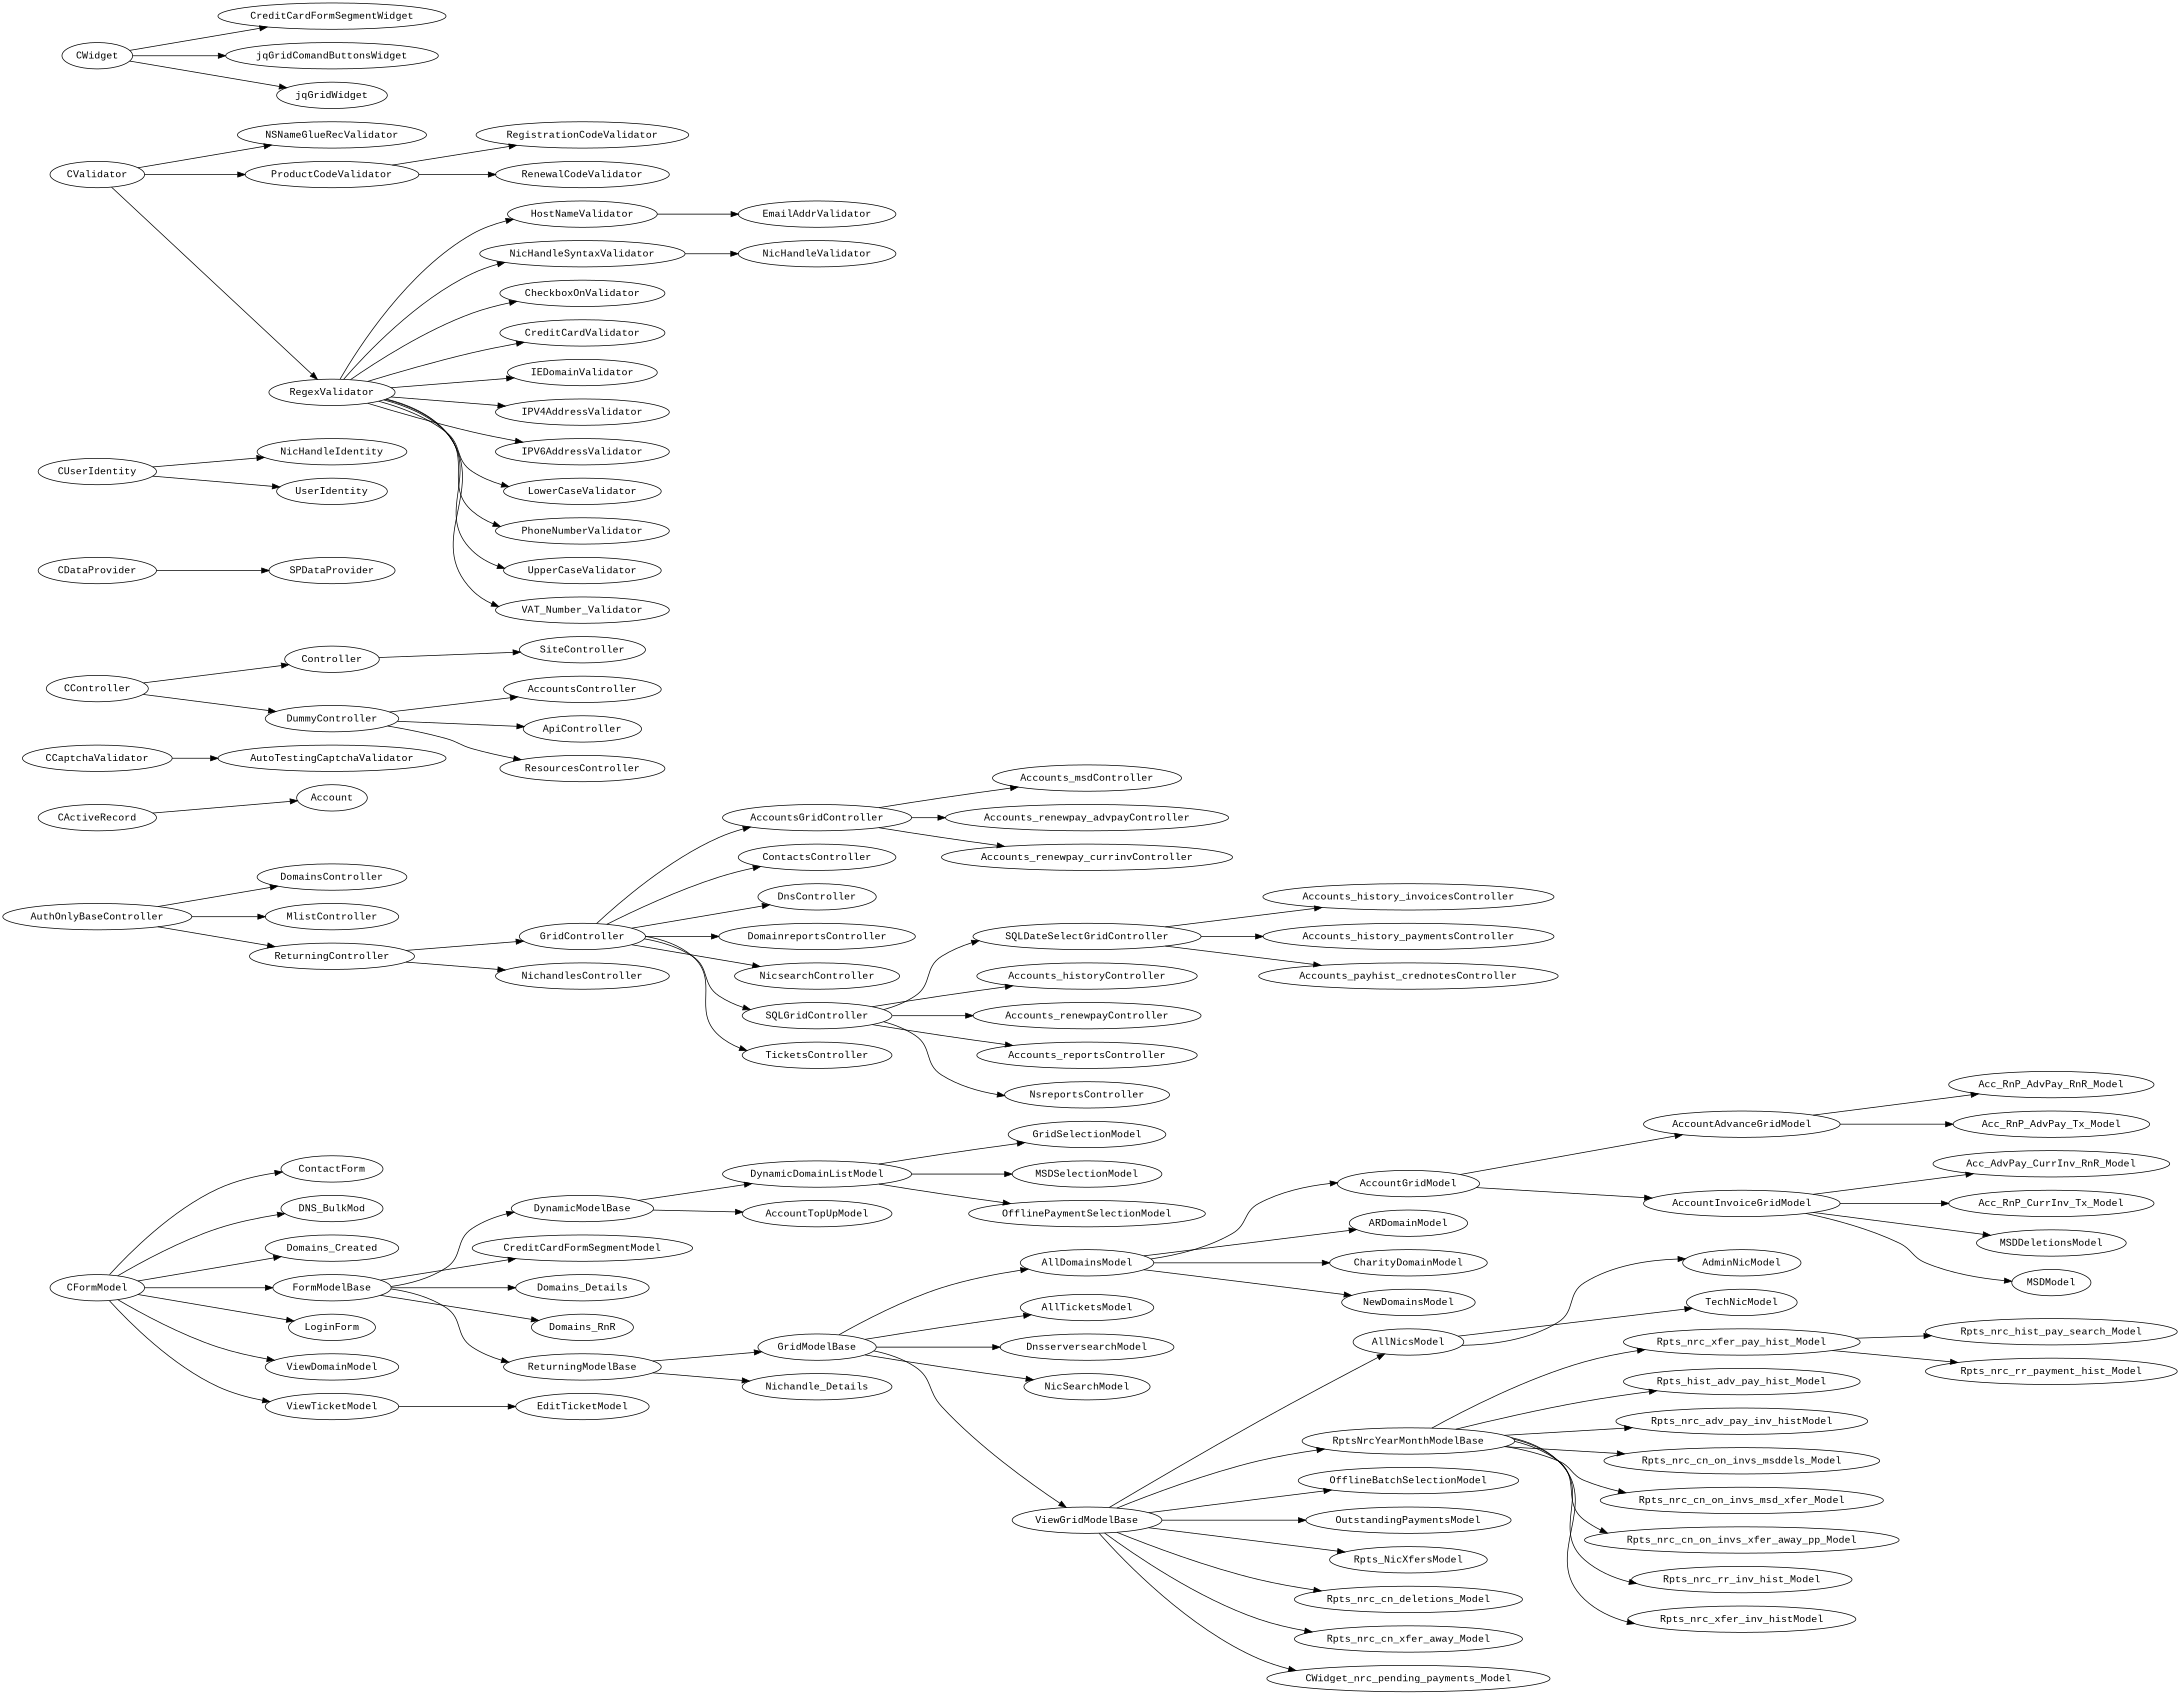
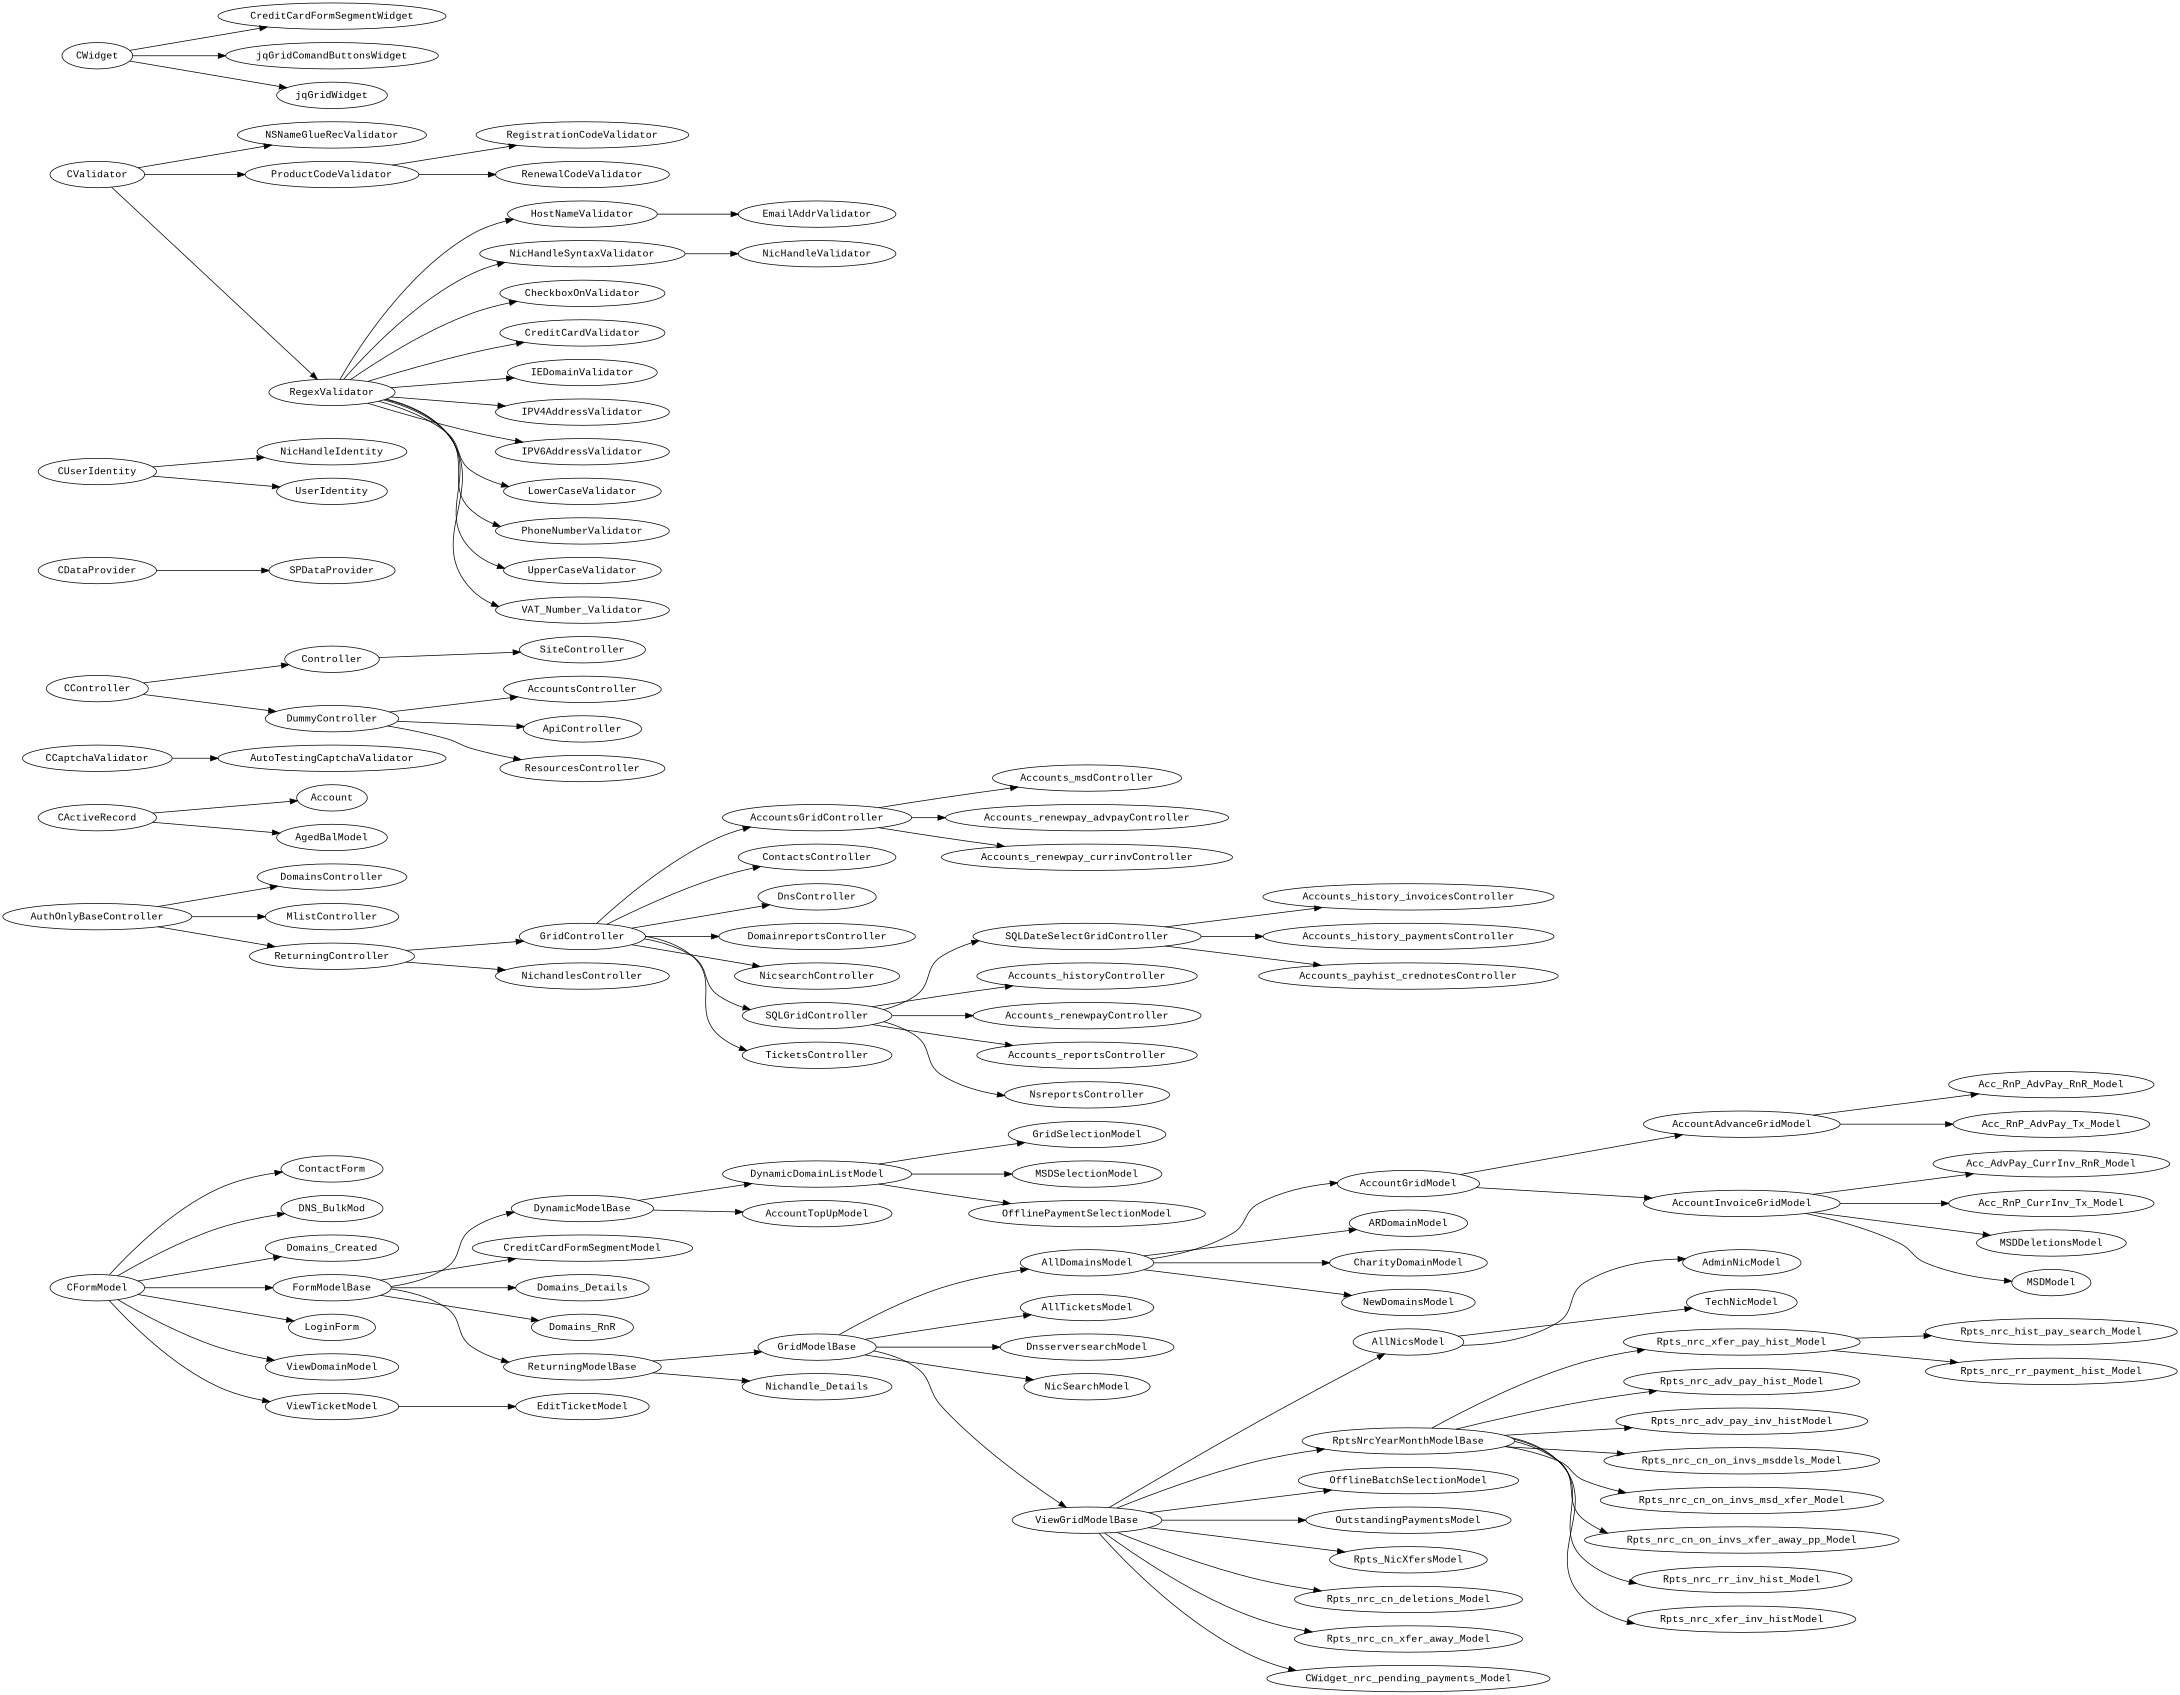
node "AgedBalModel": added
node "Rpts_hist_adv_pay_hist_Model": label "Rpts_hist_adv_pay_hist_Model" -> "Rpts_nrc_adv_pay_hist_Model"
